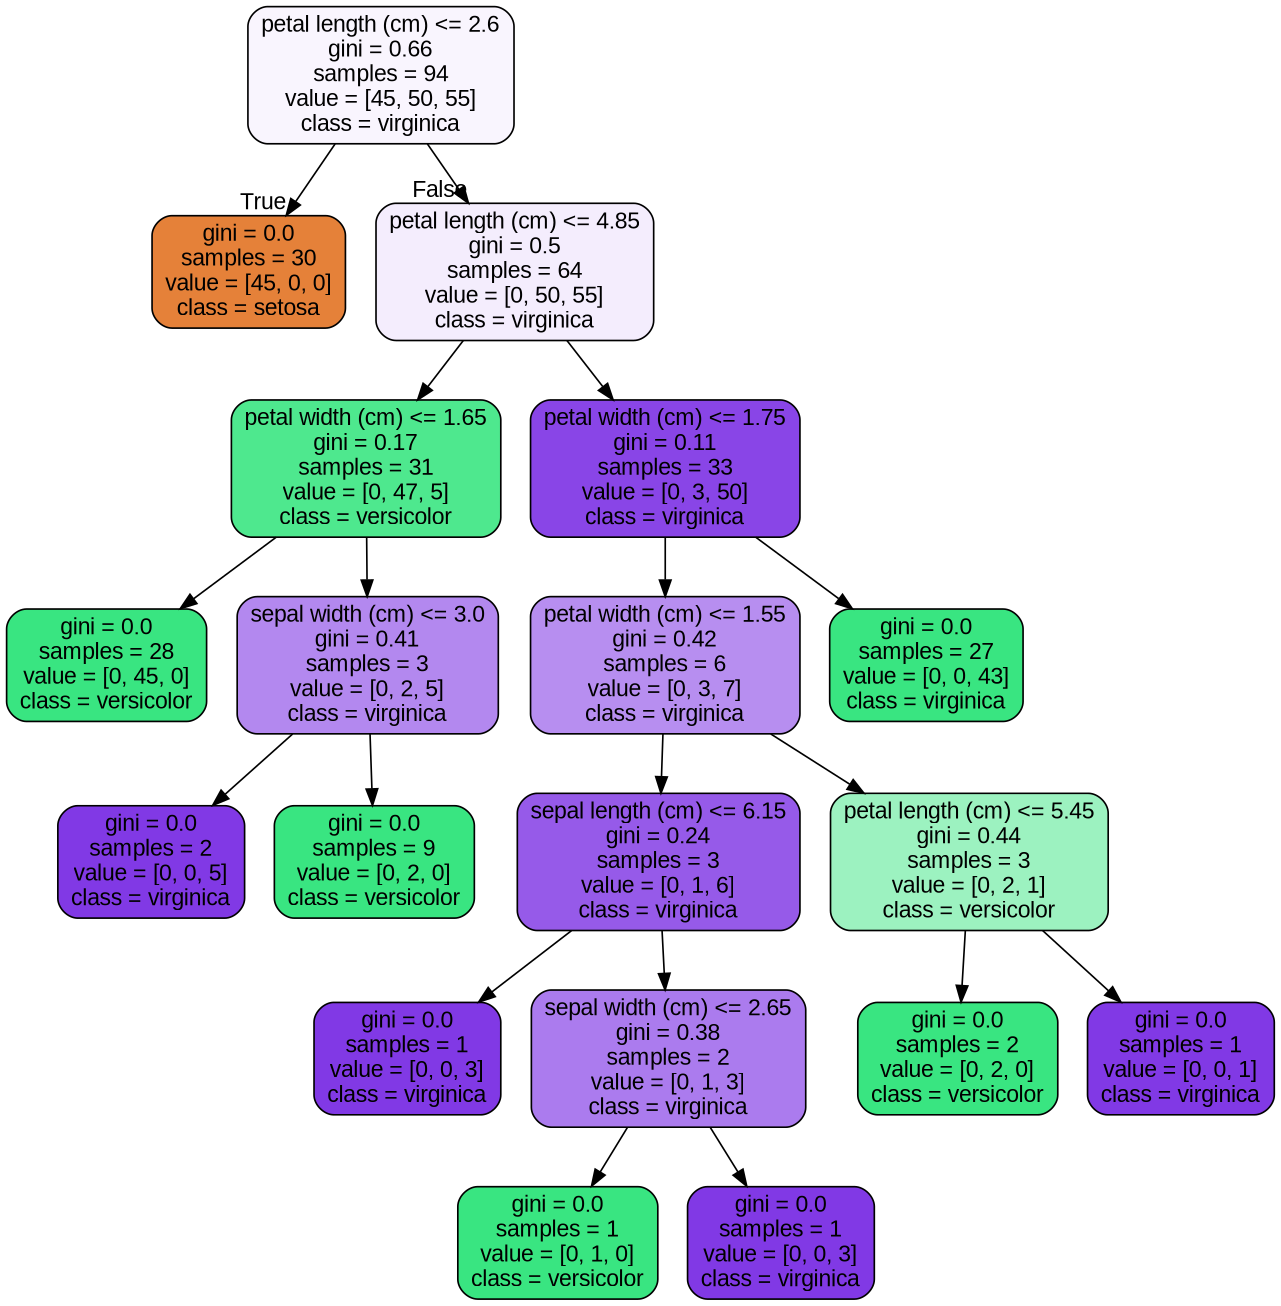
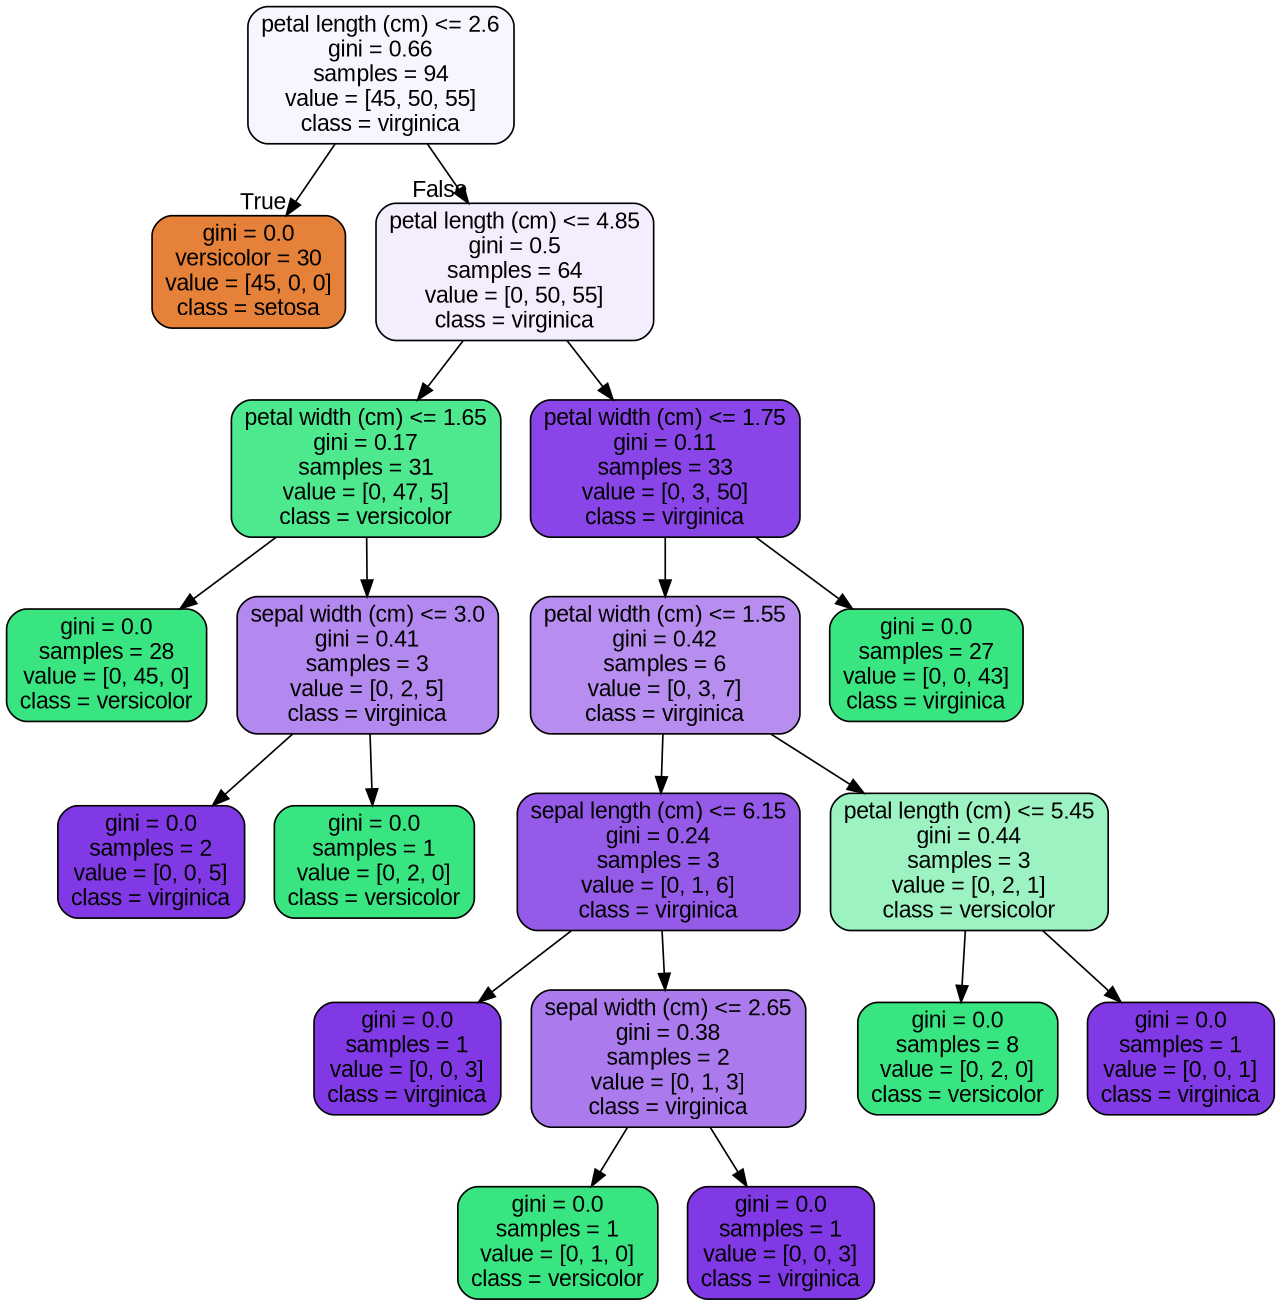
node "gini = 0.0 samples = 30 value = [45, 0, 0] class = setosa": label "gini = 0.0 samples = 30 value = [45, 0, 0] class = setosa" -> "gini = 0.0 versicolor = 30 value = [45, 0, 0] class = setosa"
node "gini = 0.0 samples = 9 value = [0, 2, 0] class = versicolor": label "gini = 0.0 samples = 9 value = [0, 2, 0] class = versicolor" -> "gini = 0.0 samples = 1 value = [0, 2, 0] class = versicolor"
node "gini = 0.0 samples = 2 value = [0, 2, 0] class = versicolor": label "gini = 0.0 samples = 2 value = [0, 2, 0] class = versicolor" -> "gini = 0.0 samples = 8 value = [0, 2, 0] class = versicolor"
